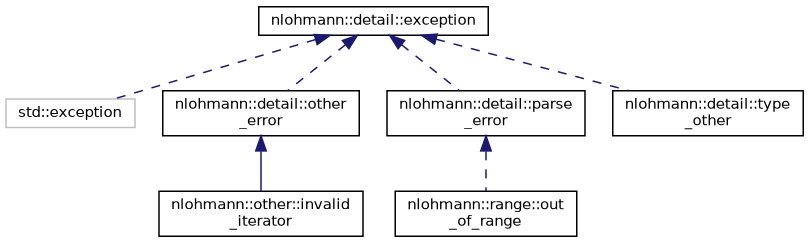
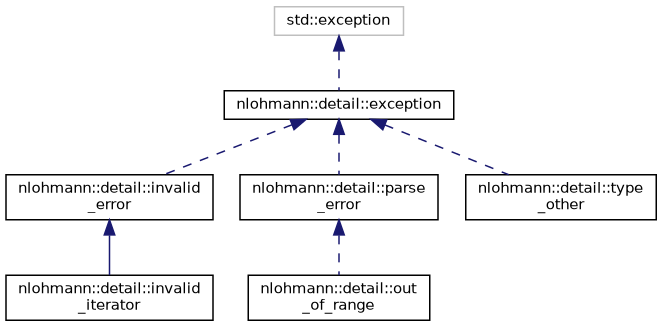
edge "std::exception" -> "nlohmann::detail::exception": reversed
node "nlohmann::detail::other _error": label "nlohmann::detail::other _error" -> "nlohmann::detail::invalid _error"
node "nlohmann::other::invalid _iterator": label "nlohmann::other::invalid _iterator" -> "nlohmann::detail::invalid _iterator"
node "nlohmann::range::out _of_range": label "nlohmann::range::out _of_range" -> "nlohmann::detail::out _of_range"
